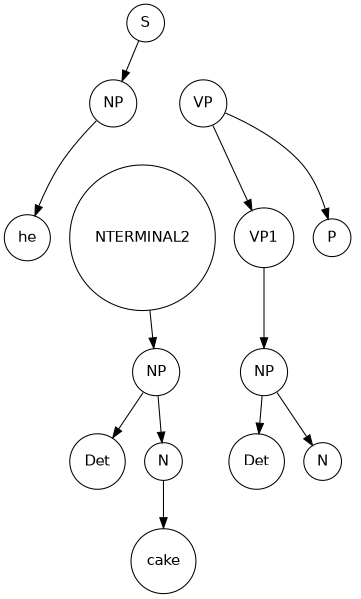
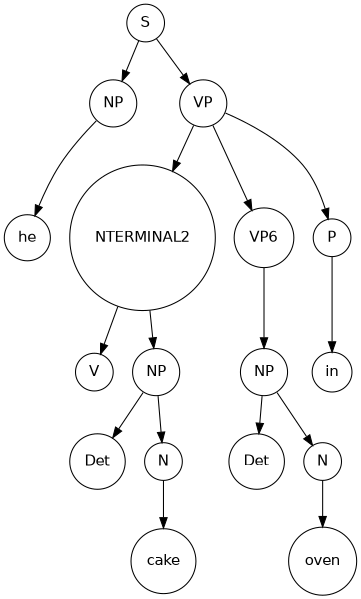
edge "S" -> "VP": added
edge "VP" -> "NTERMINAL2": added
node "VP1": label "VP1" -> "VP6"
node "V": added
node "in": added
node "oven": added
